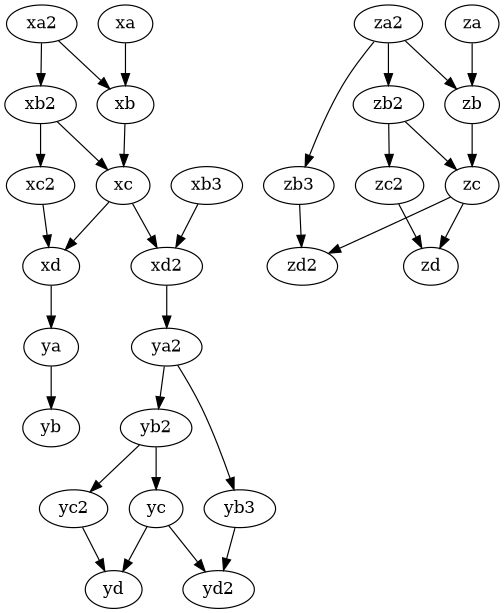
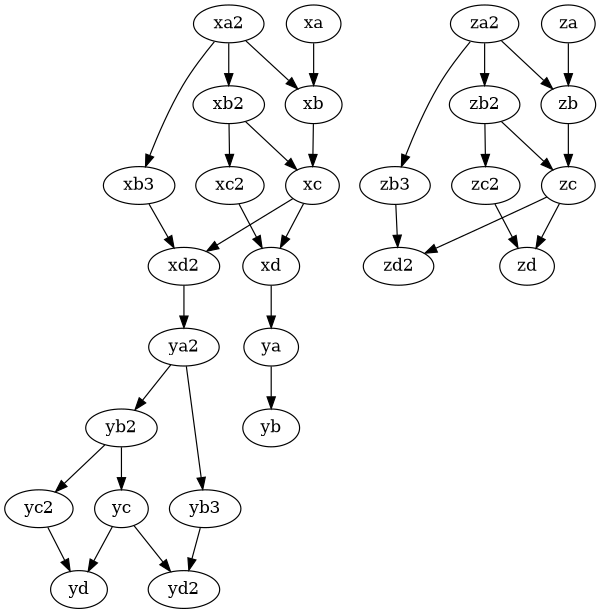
edge "xa2" -> "xb3": added
